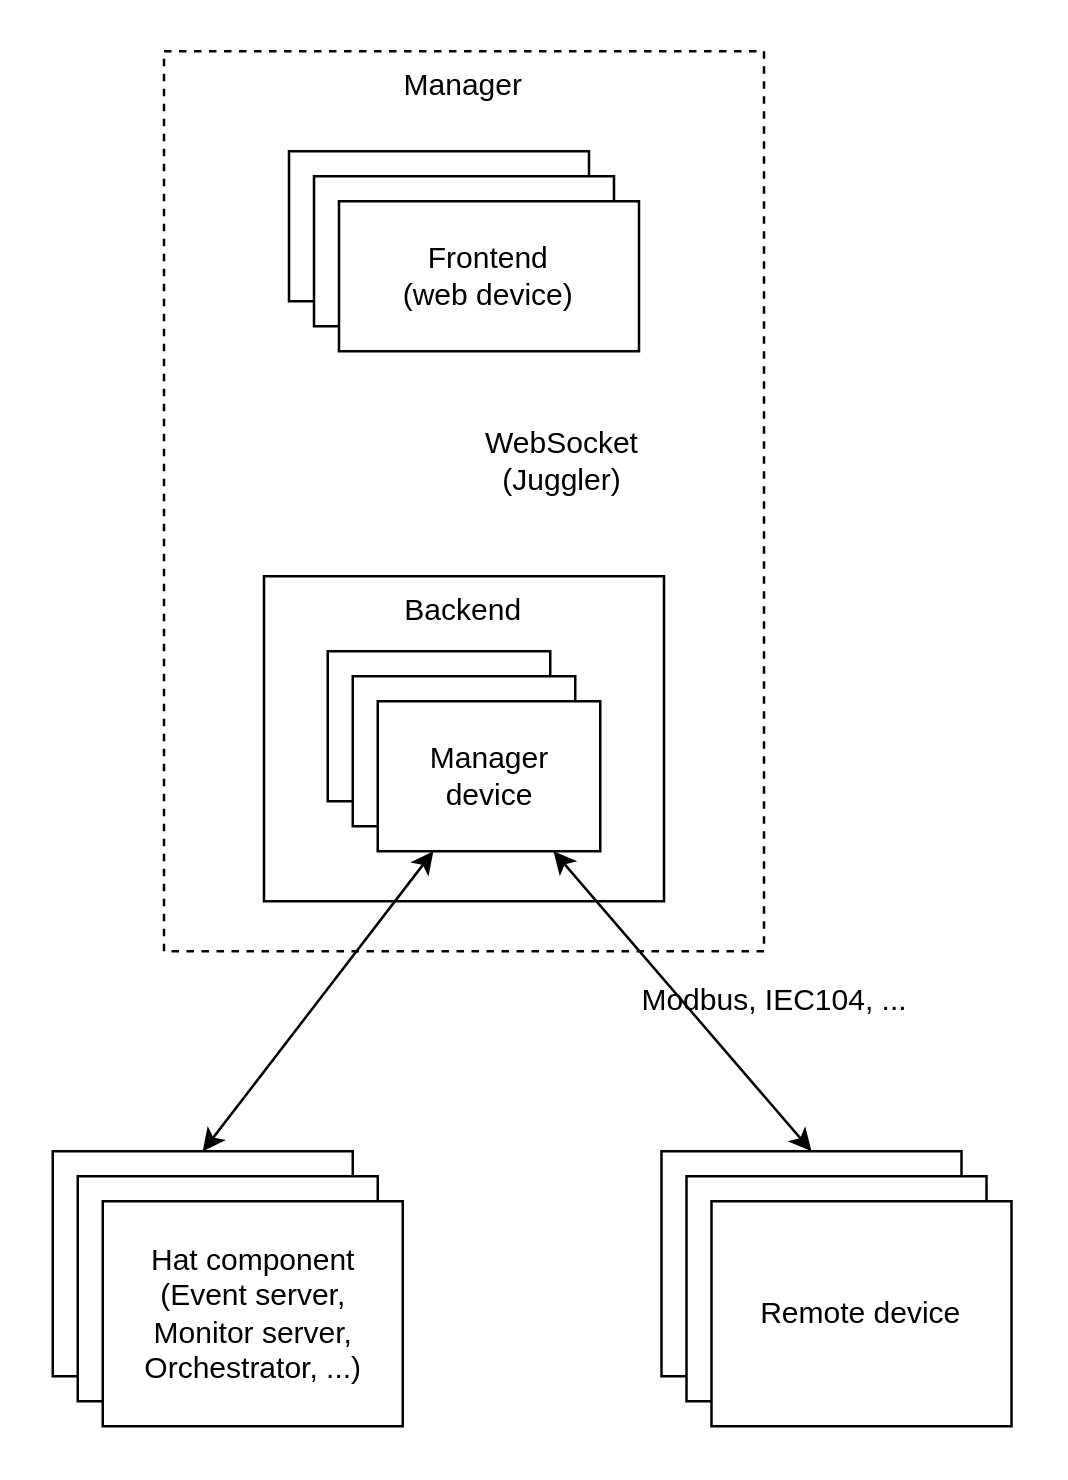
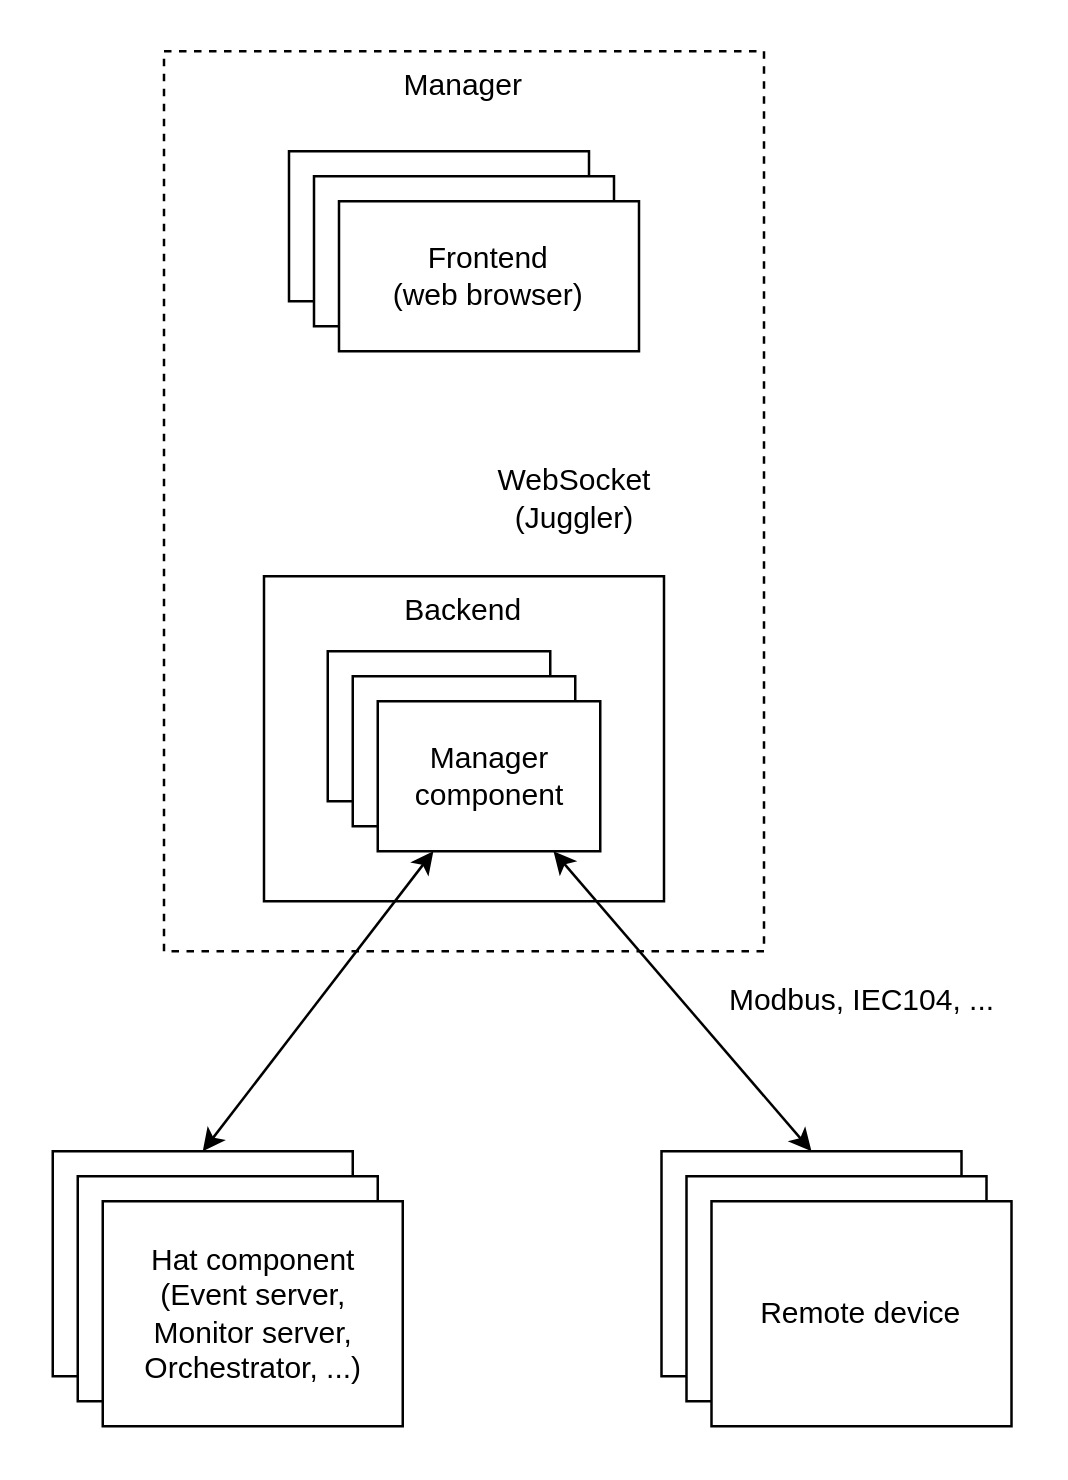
node "Frontend (web device)": label "Frontend (web device)" -> "Frontend (web browser)"
node "WebSocket (Juggler)": moved (561, 461) -> (574, 499)
node "Manager device": label "Manager device" -> "Manager component"
node "Modbus, IEC104, ...": moved (775, 1001) -> (863, 1001)
